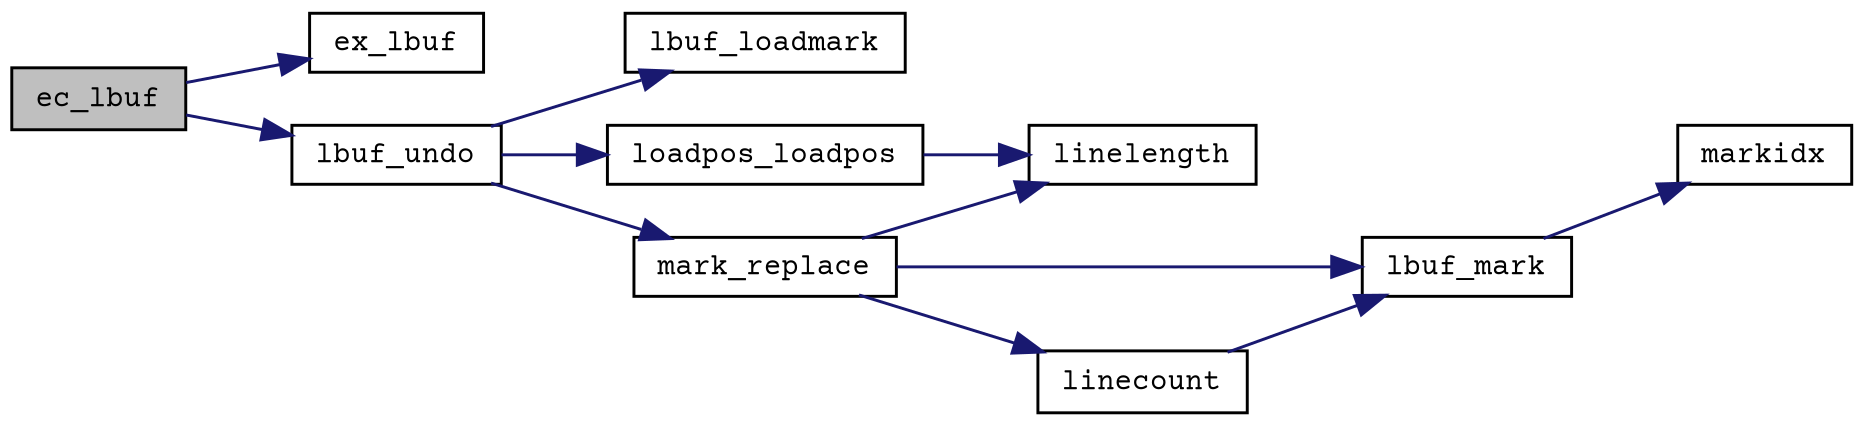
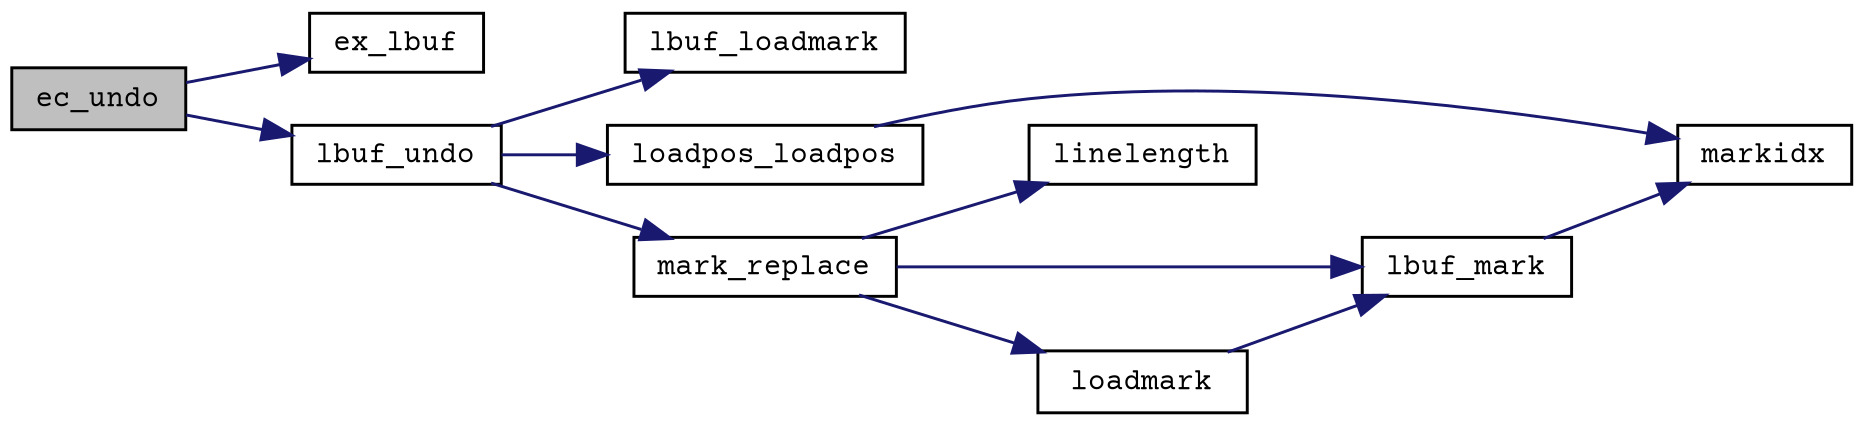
node "ec_lbuf": label "ec_lbuf" -> "ec_undo"
edge "loadpos_loadpos" -> "linelength": now "loadpos_loadpos" -> "markidx"
node "linecount": label "linecount" -> "loadmark"
